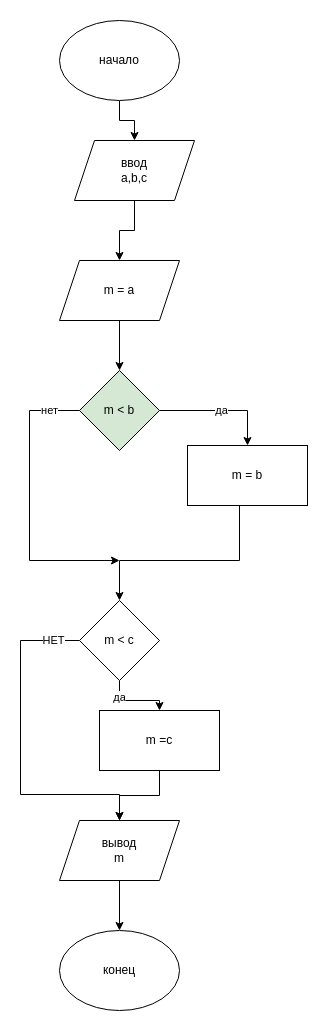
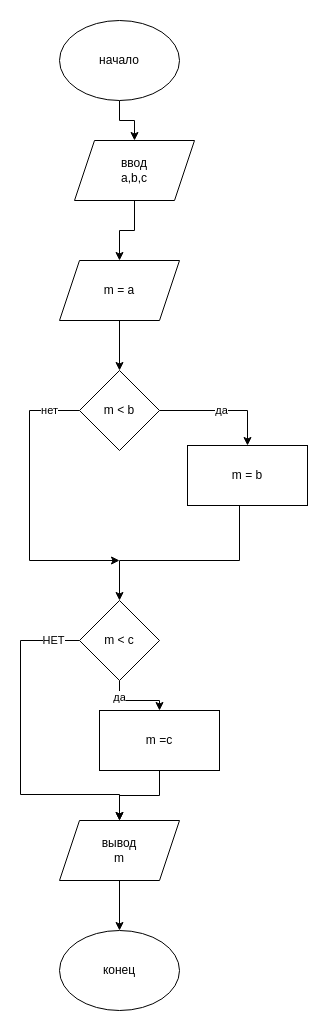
node "m < b": fillcolor #d5e8d4 -> #ffffff
